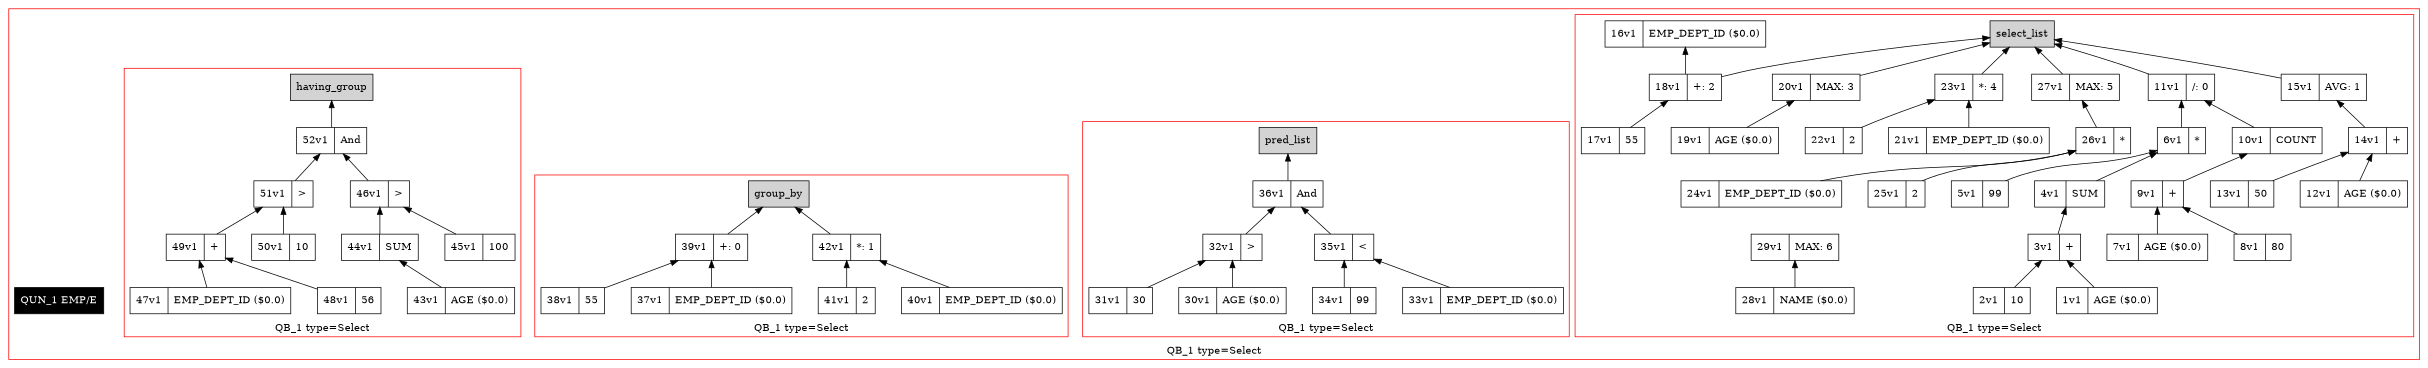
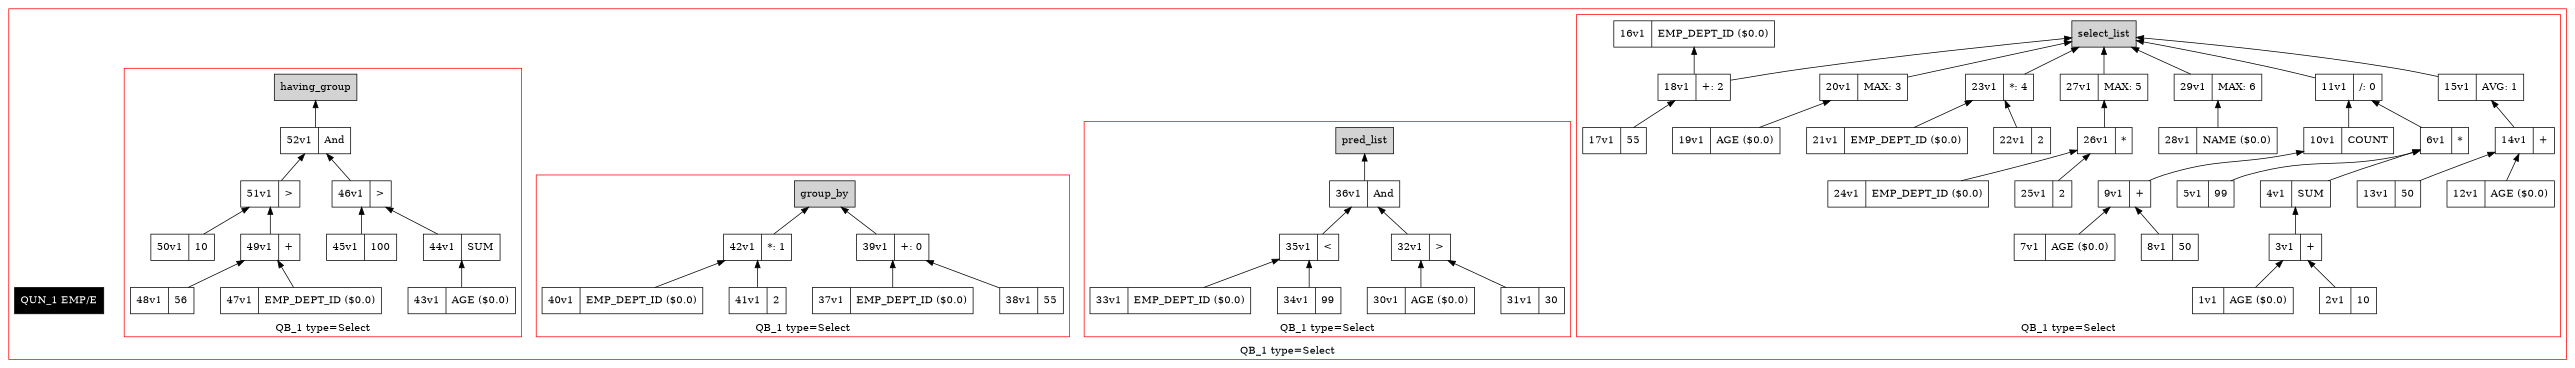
edge "29v1" -> "select_list": added
node "8v1": text "80" -> "50"
